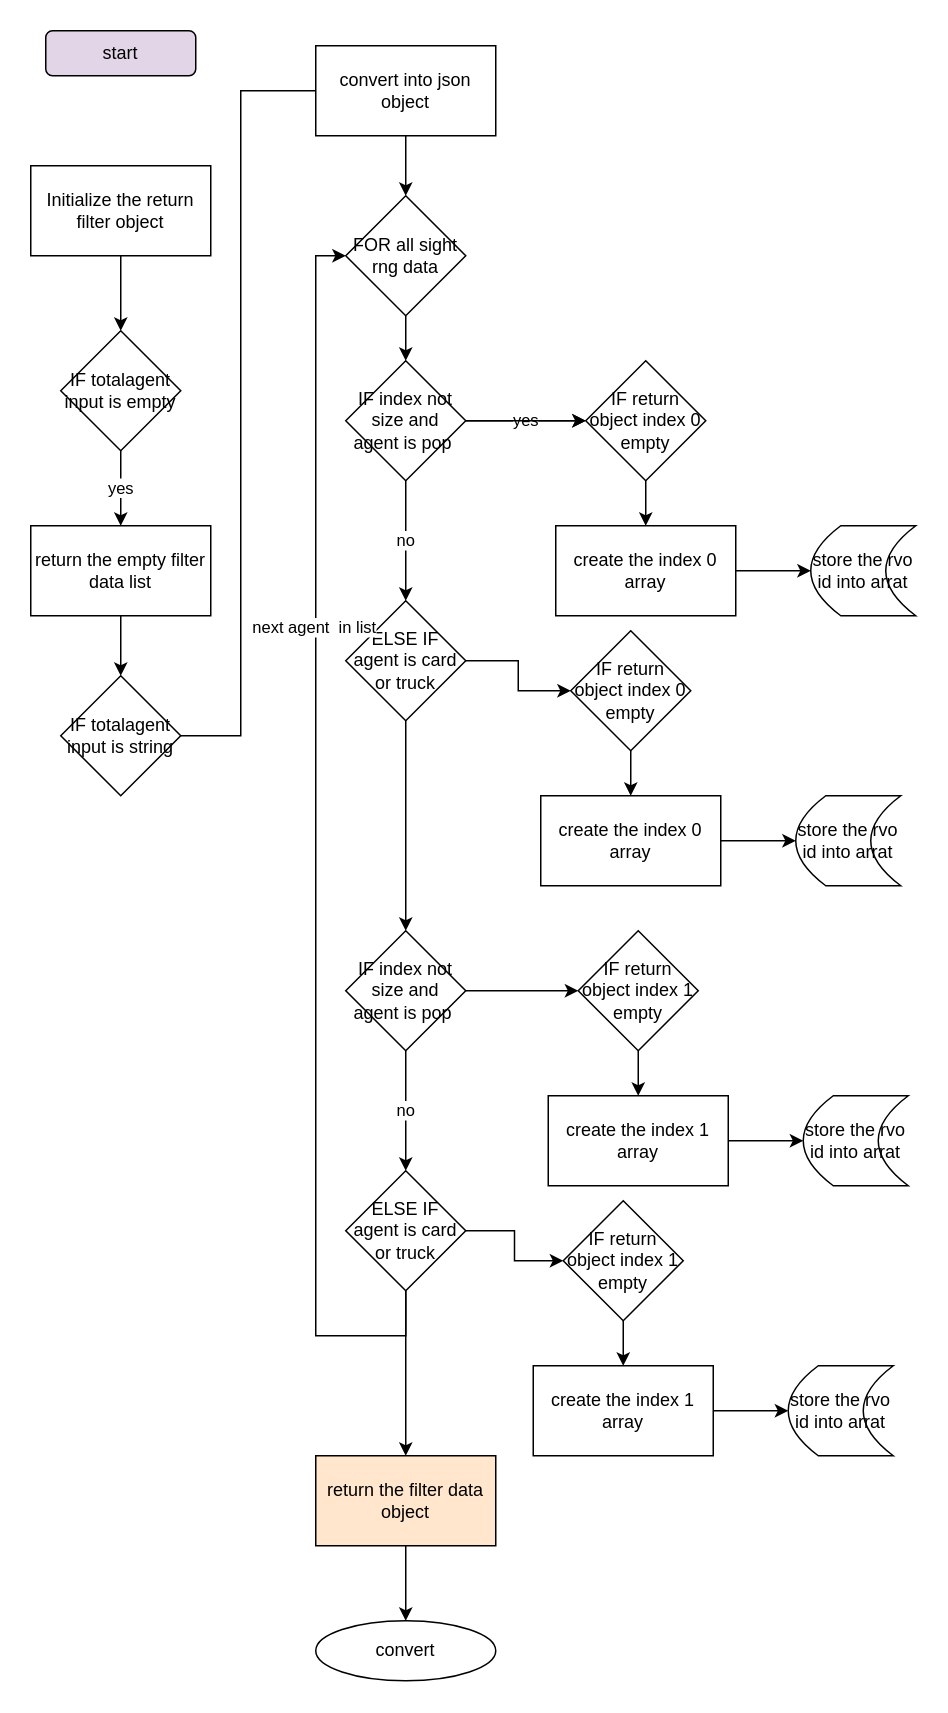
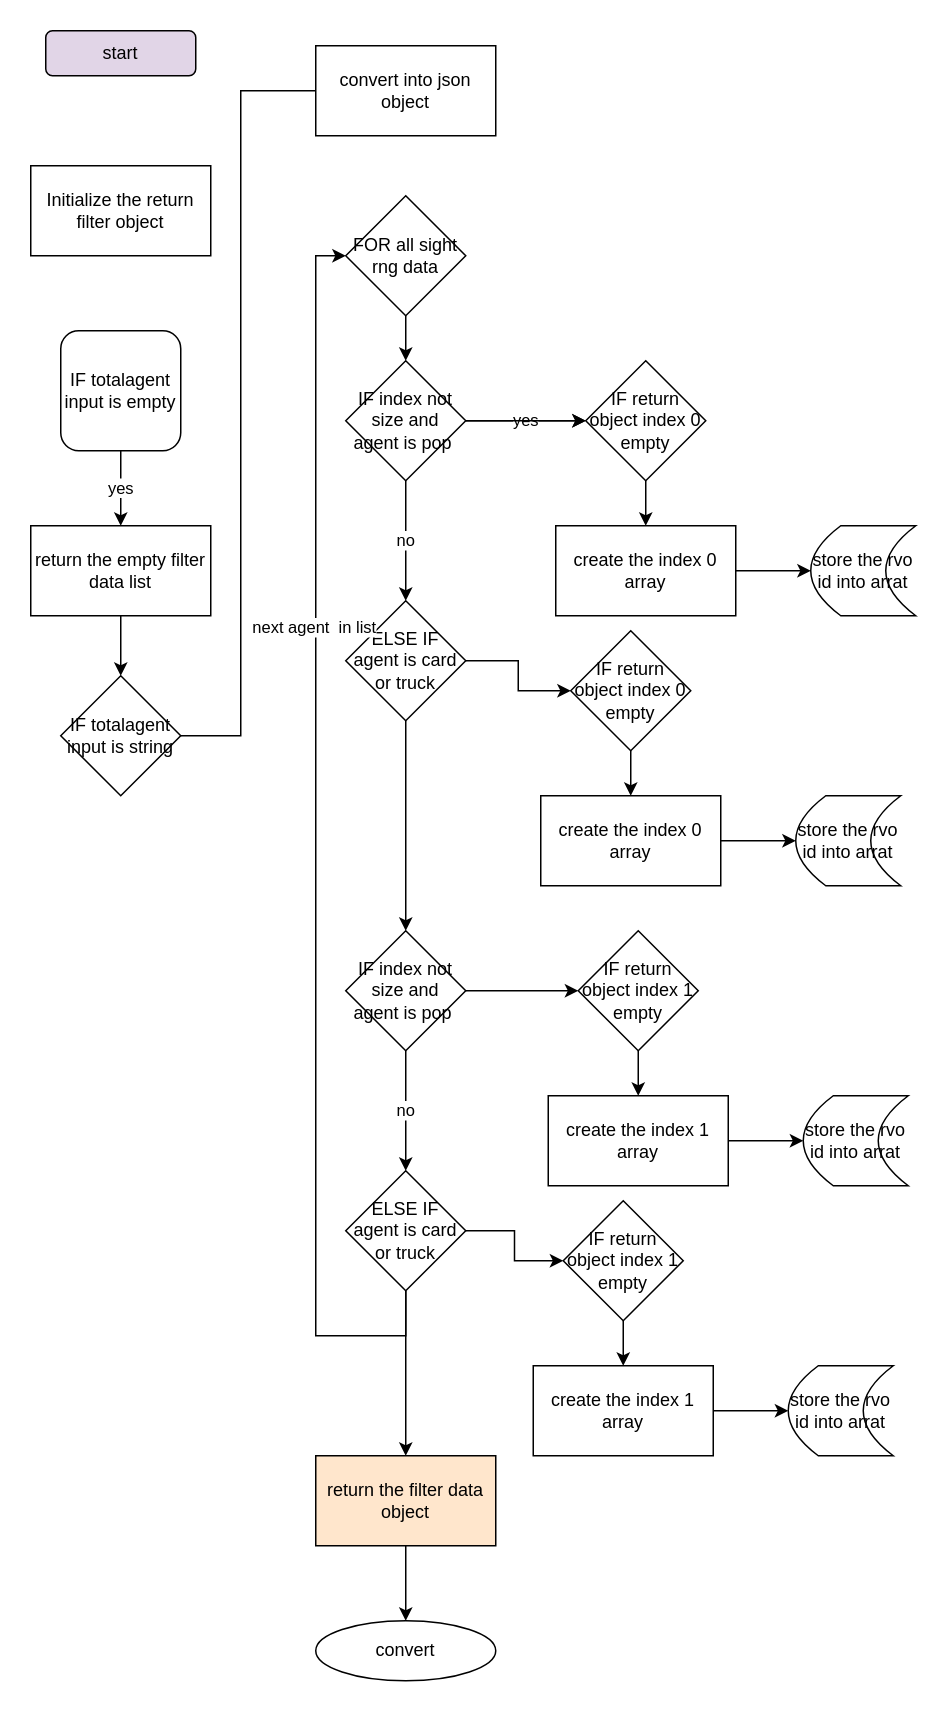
edge "convert into json object" -> "FOR all sight rng data": removed
edge "Initialize the return filter object" -> "IF totalagent input is empty": removed
node "IF totalagent input is empty": shape diamond -> rounded rectangle
